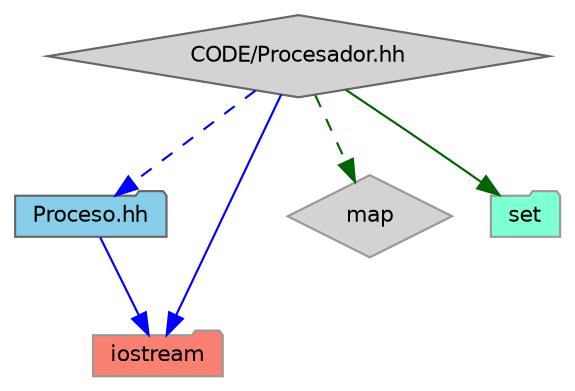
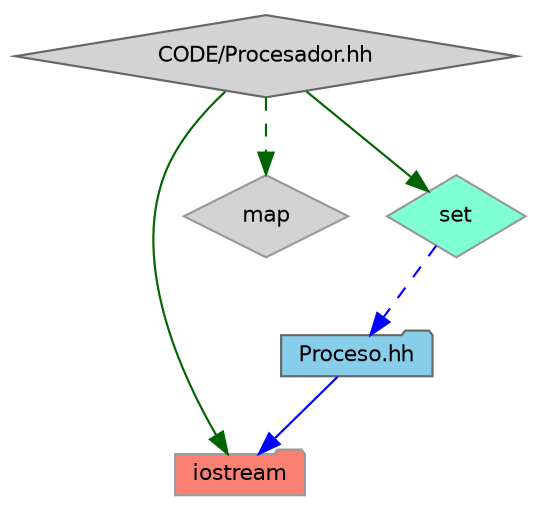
edge "CODE/Procesador.hh" -> "Proceso.hh": now "set" -> "Proceso.hh"
edge "CODE/Procesador.hh" -> "iostream": color blue -> darkgreen
node "set": shape folder -> diamond
